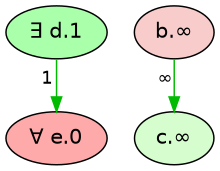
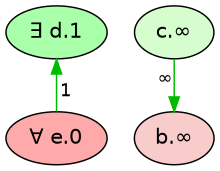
edge "∃ d.1" -> "∀ e.0": reversed
edge "b.∞" -> "c.∞": reversed
